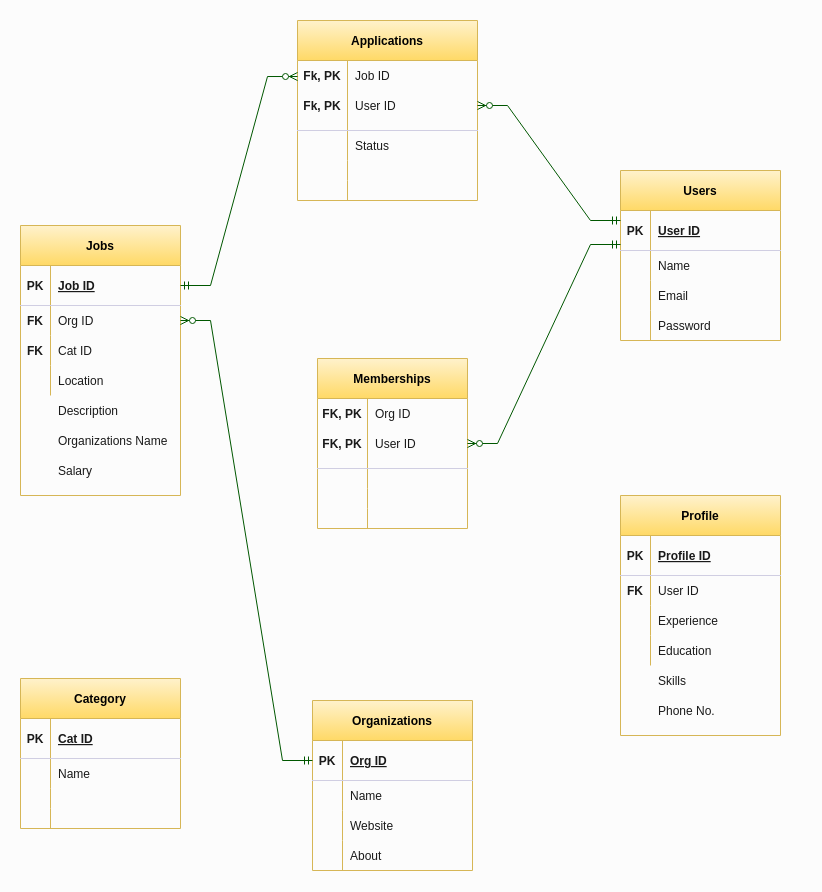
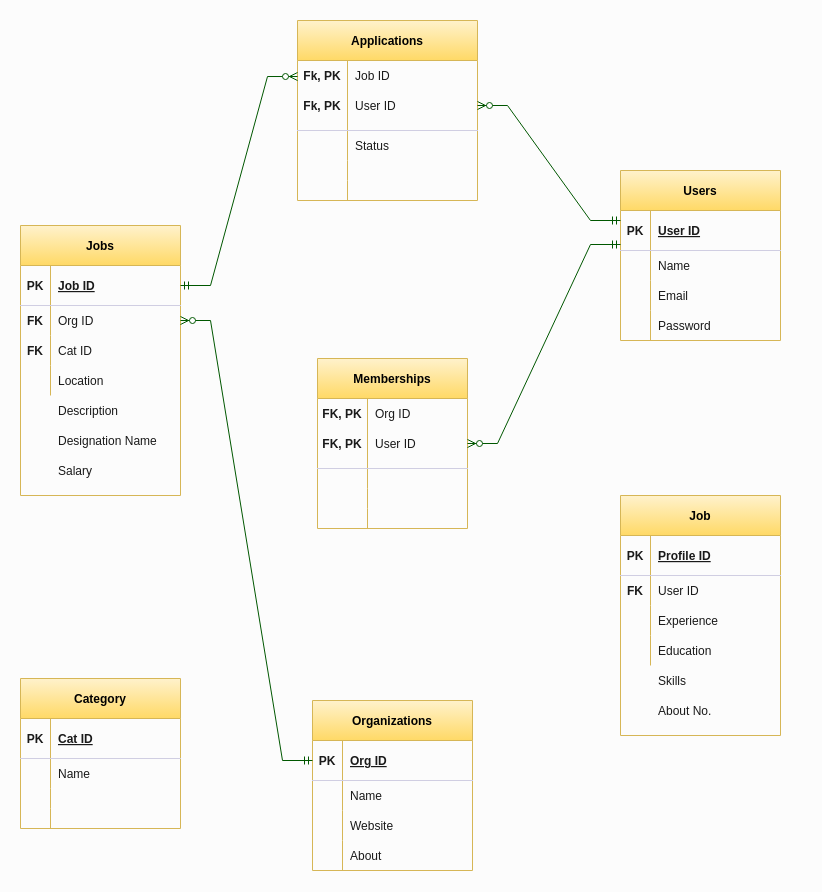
node "Organizations Name": label "Organizations Name" -> "Designation Name"
node "Profile": label "Profile" -> "Job"
node "Phone No.": label "Phone No." -> "About No."
